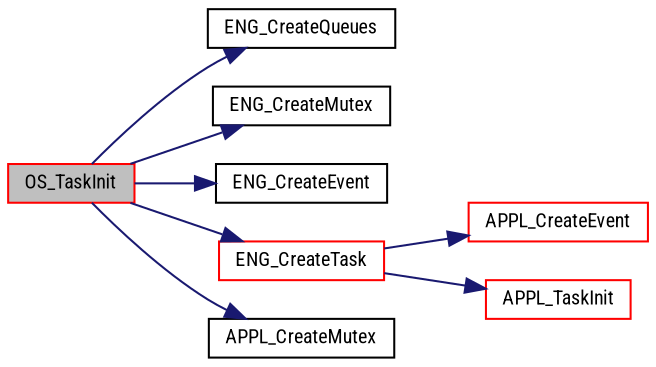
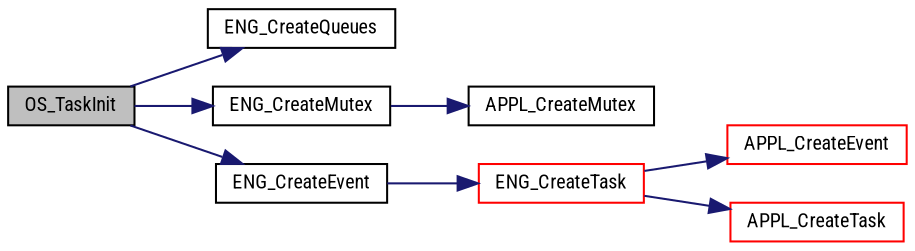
node "OS_TaskInit": color red -> black
edge "OS_TaskInit" -> "ENG_CreateTask": now "ENG_CreateEvent" -> "ENG_CreateTask"
edge "OS_TaskInit" -> "APPL_CreateMutex": now "ENG_CreateMutex" -> "APPL_CreateMutex"
node "APPL_TaskInit": label "APPL_TaskInit" -> "APPL_CreateTask"
